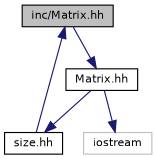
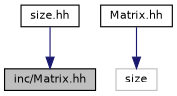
edge "inc/Matrix.hh" -> "Matrix.hh": removed
edge "Matrix.hh" -> "size.hh": removed
node "iostream": label "iostream" -> "size"
